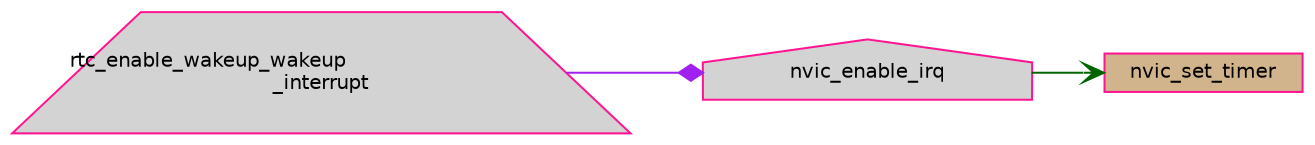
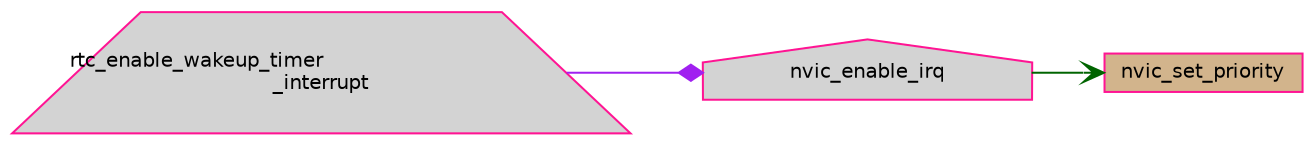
node "rtc_enable_wakeup_wakeup _interrupt": label "rtc_enable_wakeup_wakeup _interrupt" -> "rtc_enable_wakeup_timer _interrupt"
node "nvic_set_timer": label "nvic_set_timer" -> "nvic_set_priority"
